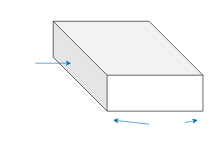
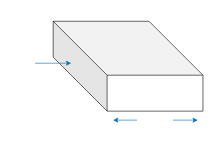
node "X": moved (167, 126) -> (155, 120)
